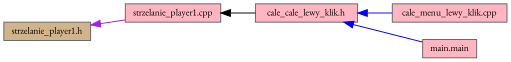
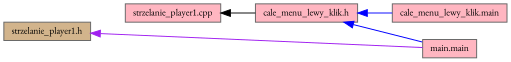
node "cale_cale_lewy_klik.h": label "cale_cale_lewy_klik.h" -> "cale_menu_lewy_klik.h"
node "cale_menu_lewy_klik.cpp": label "cale_menu_lewy_klik.cpp" -> "cale_menu_lewy_klik.main"
edge "strzelanie_player1.cpp" -> "strzelanie_player1.h": now "main.main" -> "strzelanie_player1.h"
